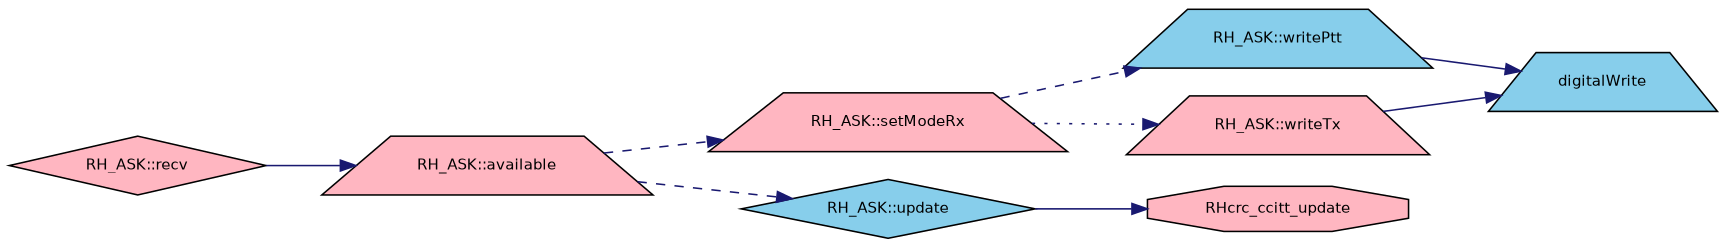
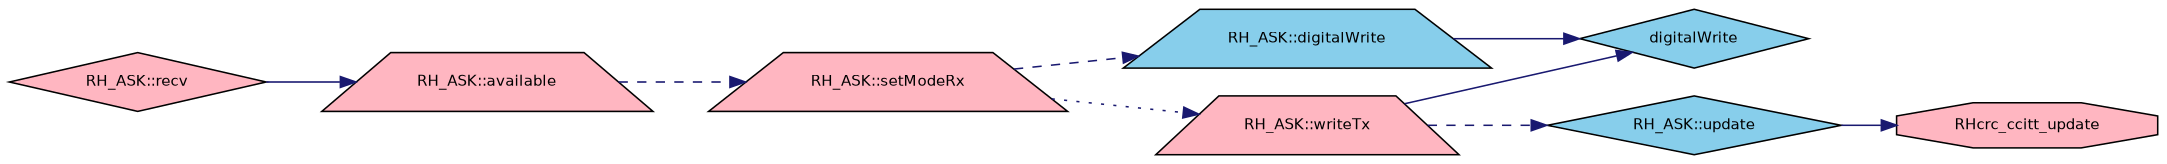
node "RH_ASK::writePtt": label "RH_ASK::writePtt" -> "RH_ASK::digitalWrite"
node "digitalWrite": shape trapezium -> diamond
edge "RH_ASK::available" -> "RH_ASK::update": now "RH_ASK::writeTx" -> "RH_ASK::update"
